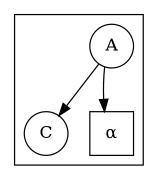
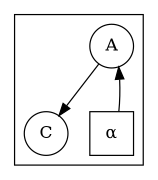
edge "A" -> "α": reversed
